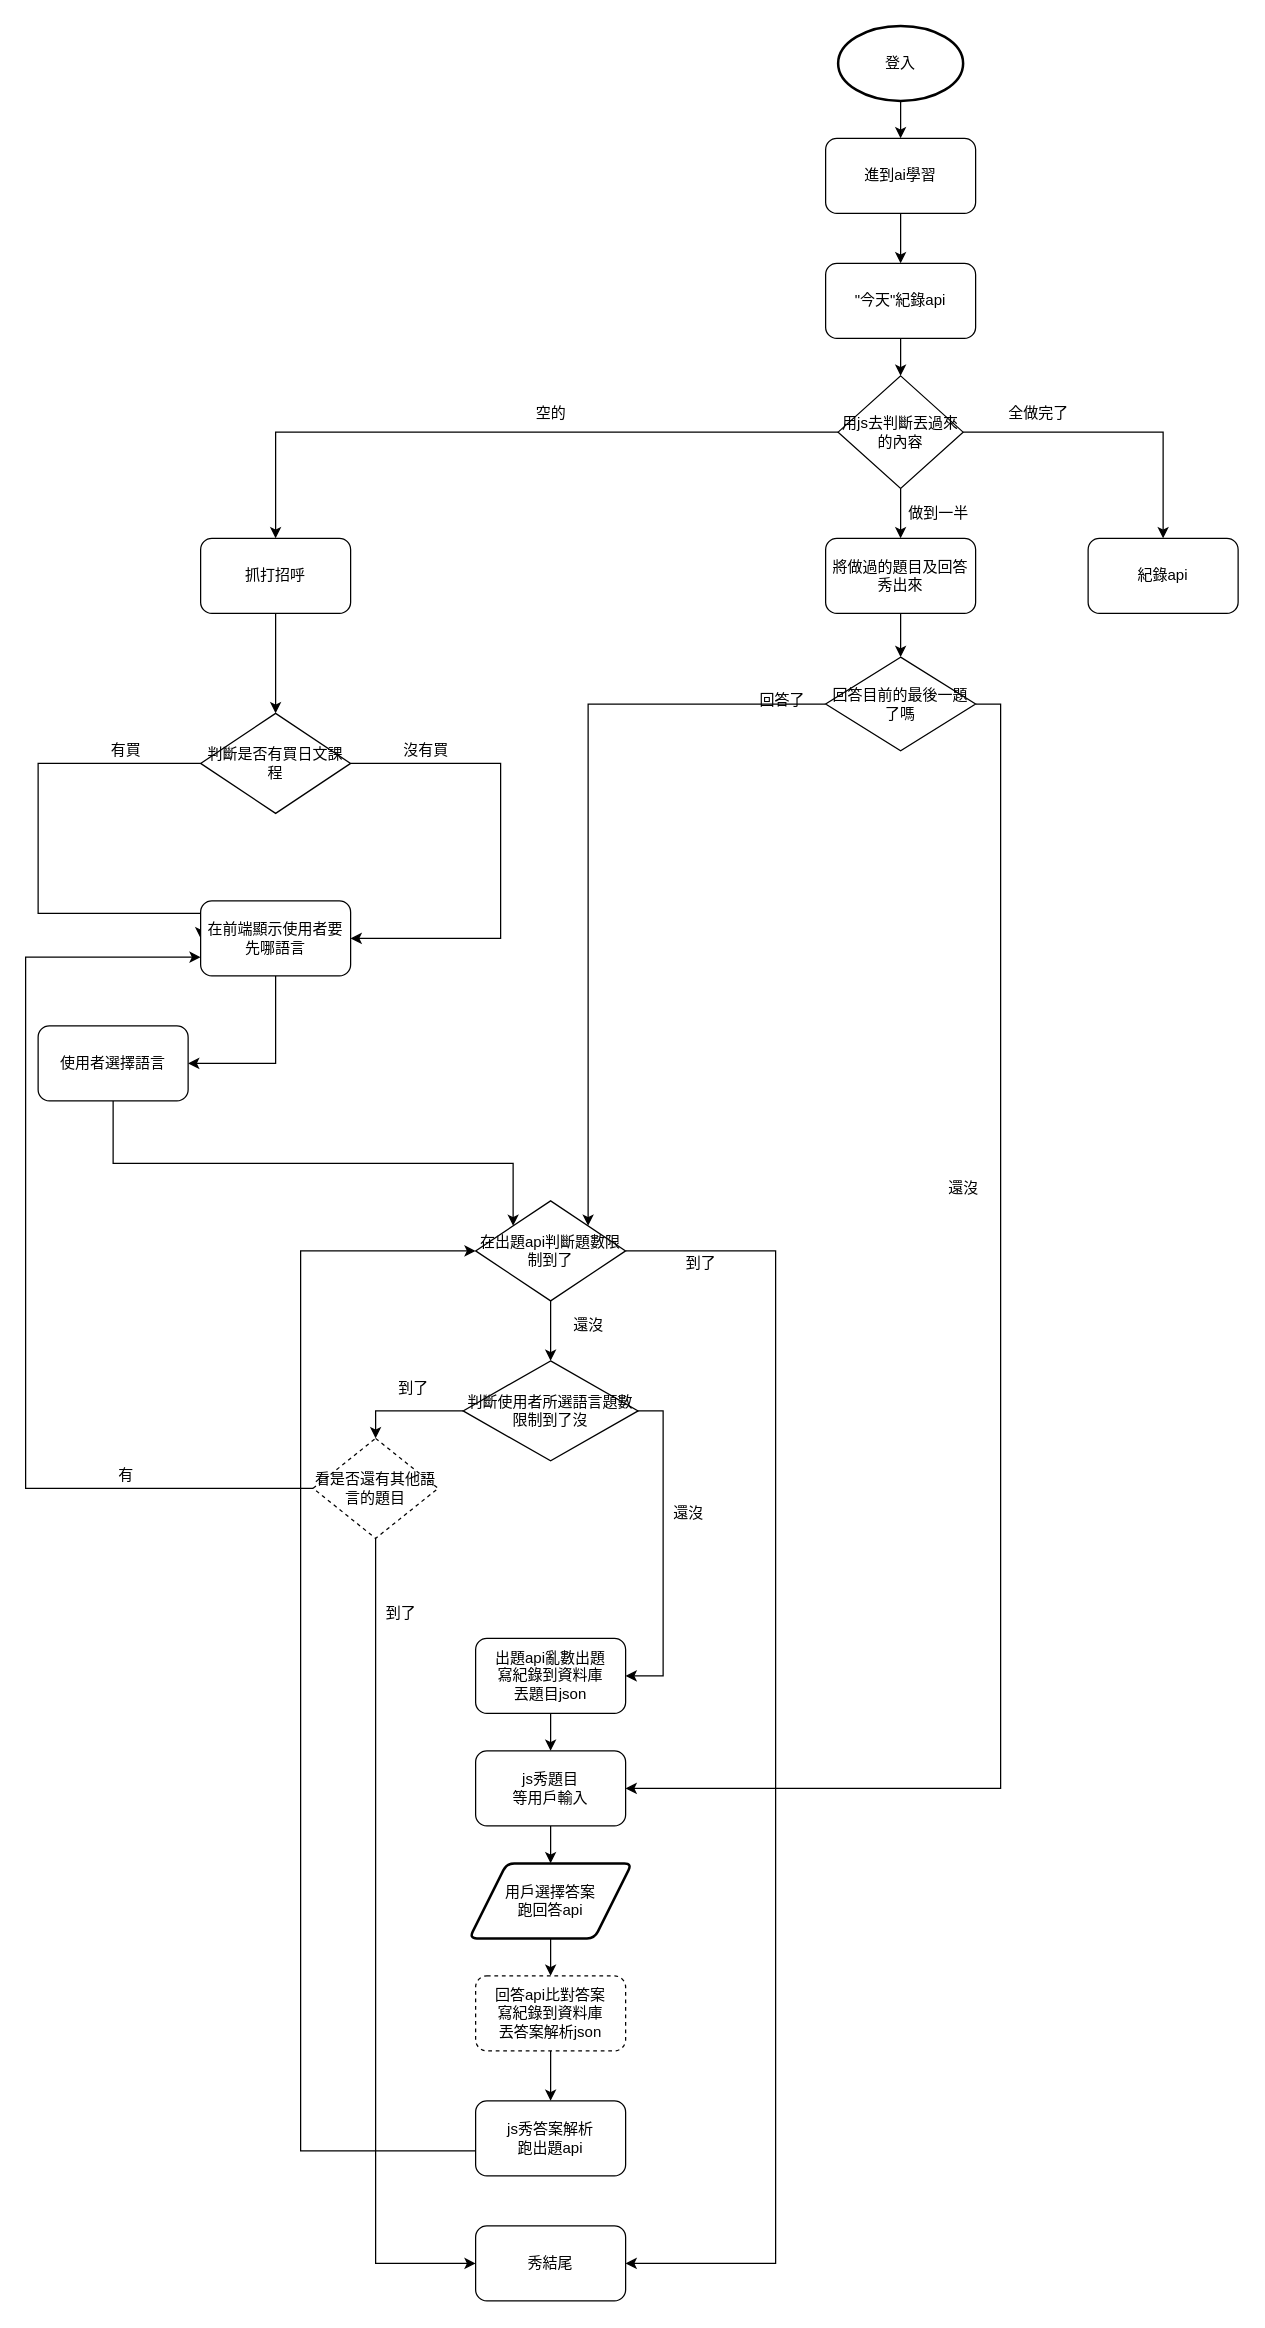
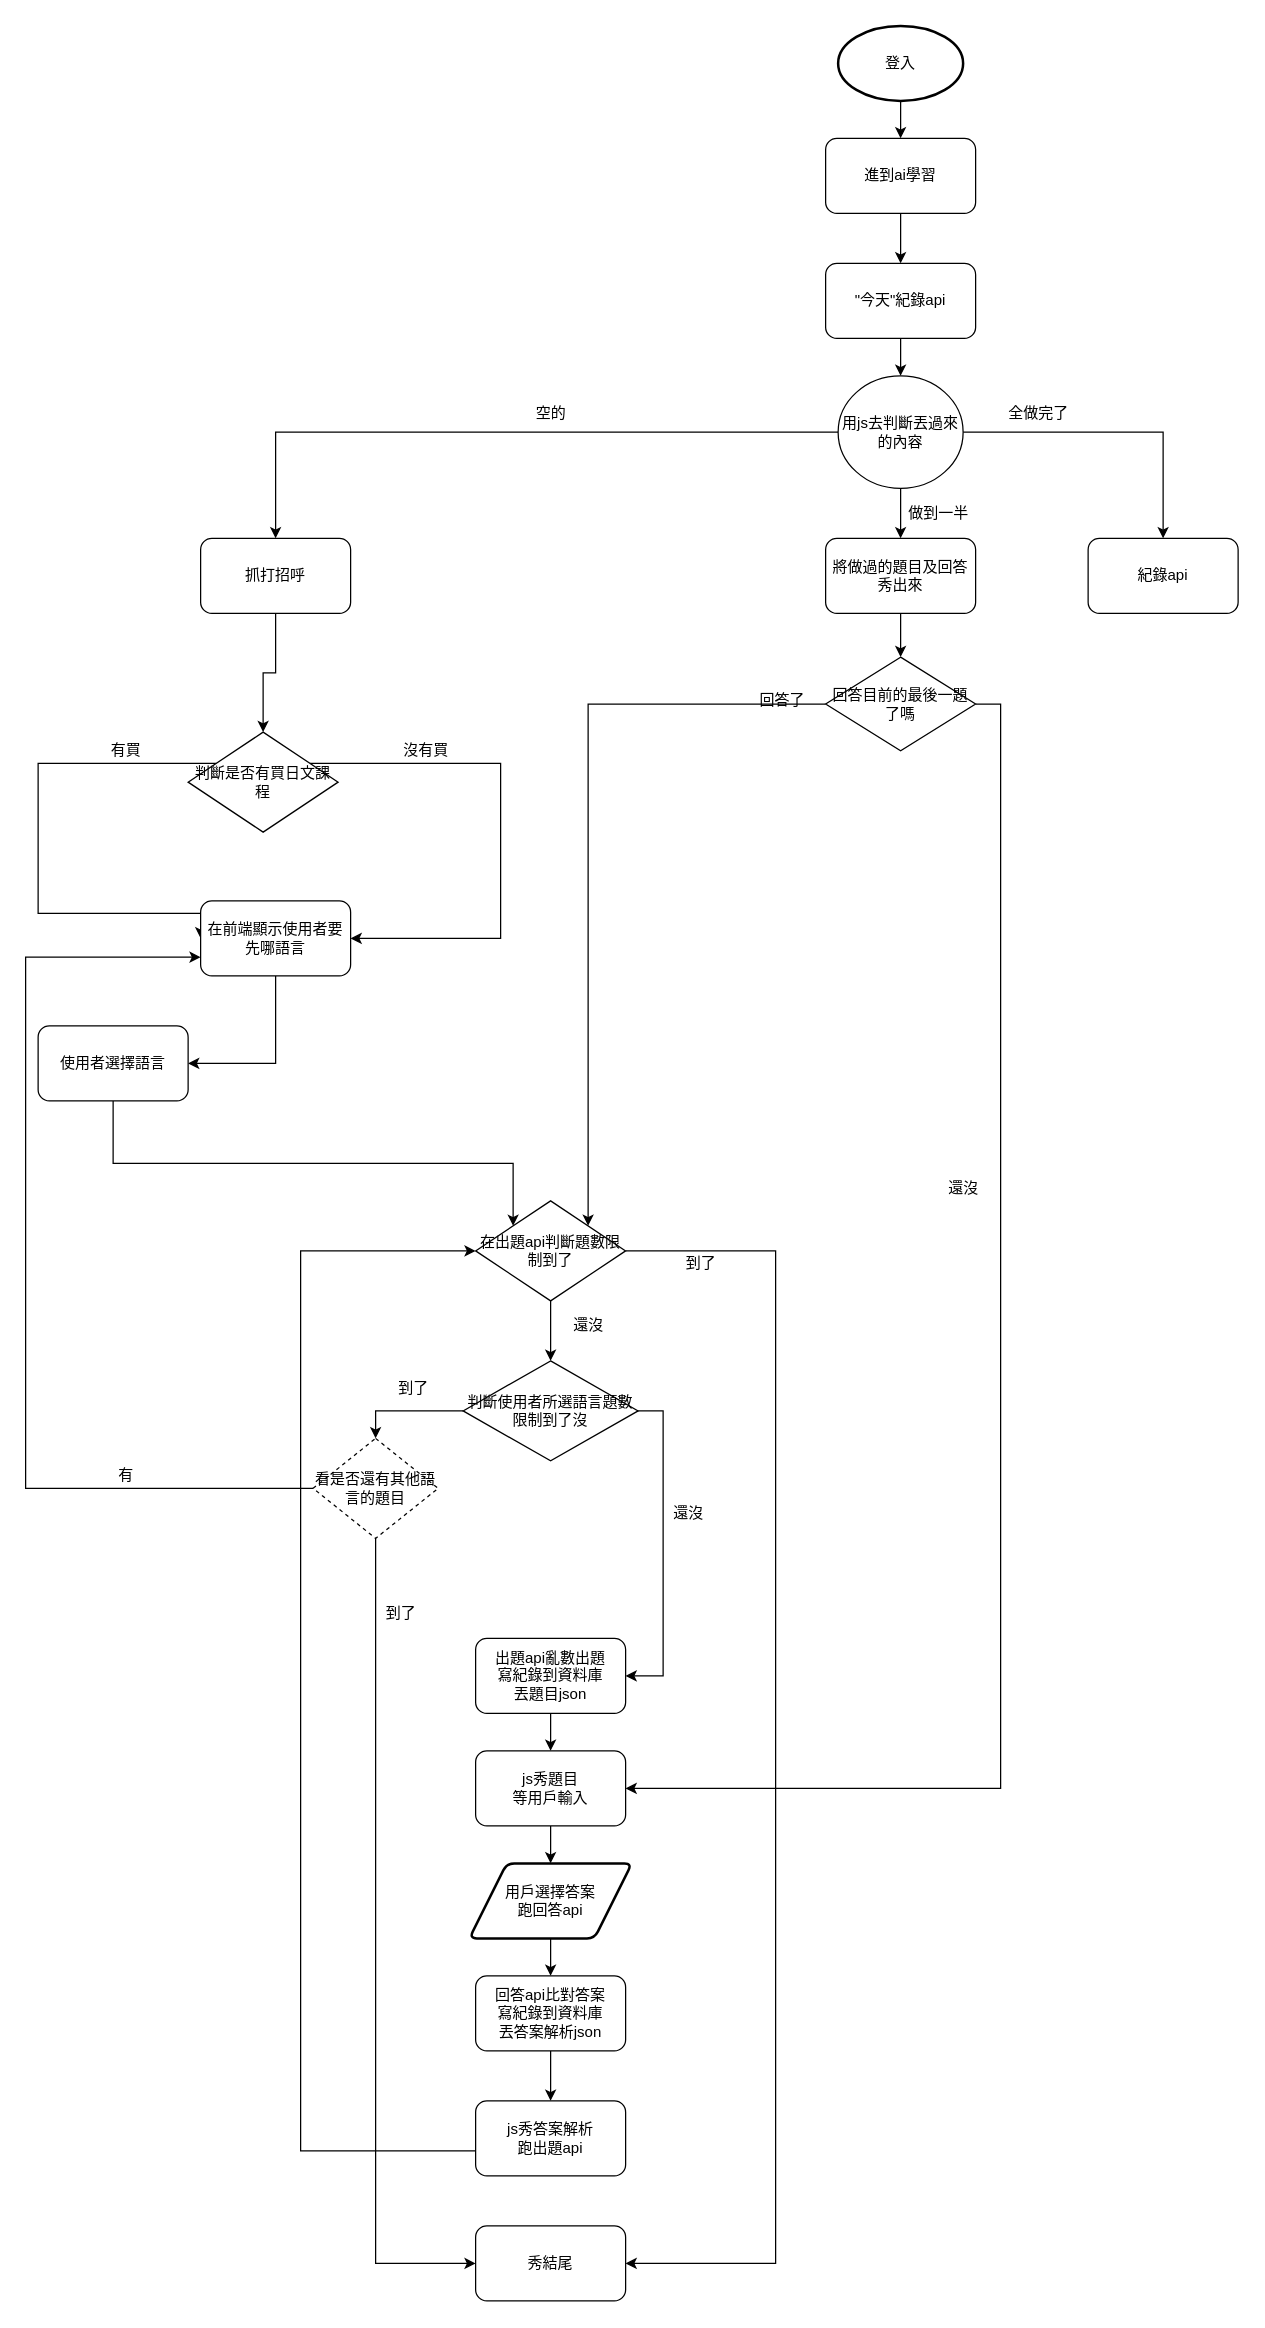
node "用js去判斷丟過來的內容": shape diamond -> ellipse
node "判斷是否有買日文課程": moved (276, 763) -> (263, 782)
node "回答api比對答案 寫紀錄到資料庫 丟答案解析json": style dashed -> solid
